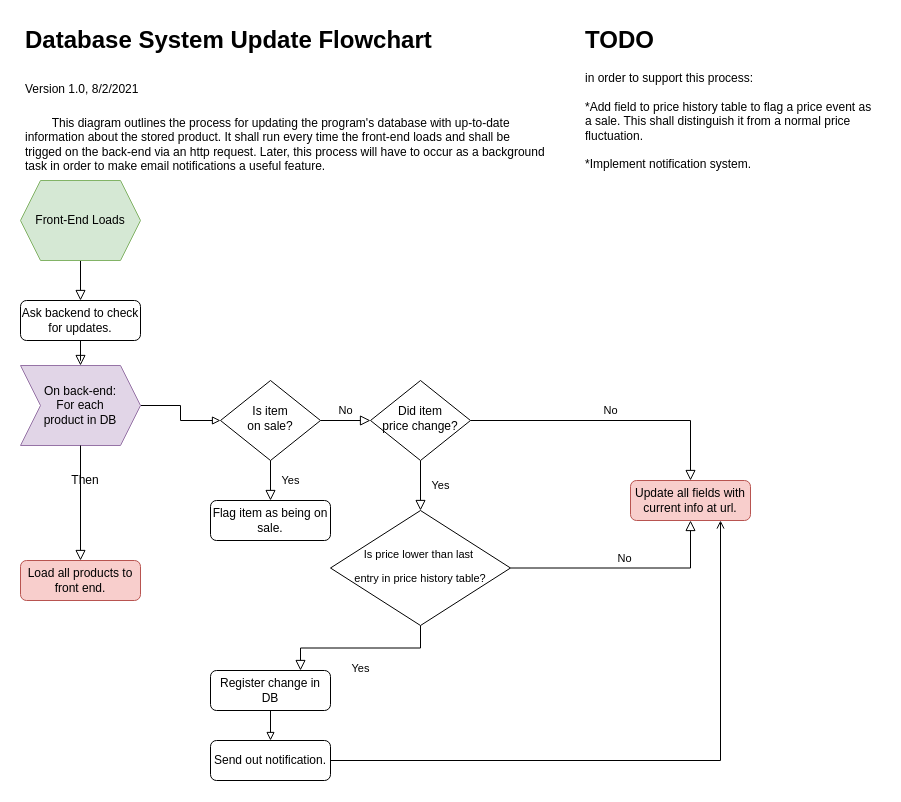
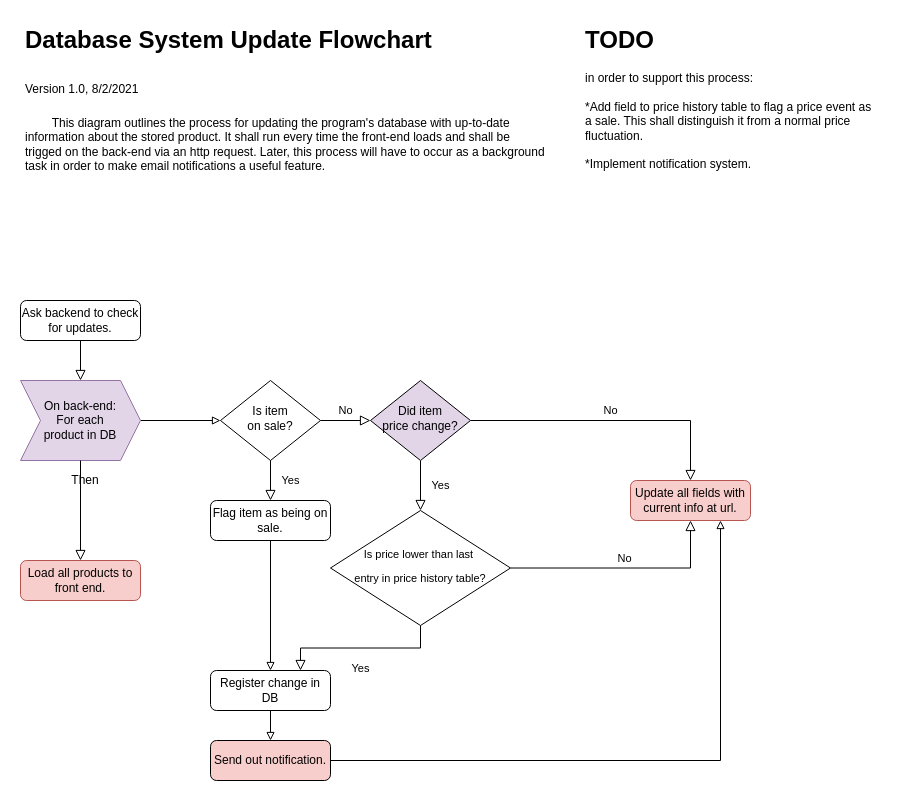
node "Front-End Loads": removed
edge "Front-End Loads" -> "Ask backend to check for updates.": removed
node "On back-end: For each product in DB": moved (81, 406) -> (81, 421)
node "Did item price change?": fillcolor #ffffff -> #e1d5e7
edge "Send out notification." -> "Update all fields with current info at url.": arrowhead open -> block
edge "Flag item as being on sale." -> "Register change in DB": added
node "Send out notification.": fillcolor #ffffff -> #f8cecc
